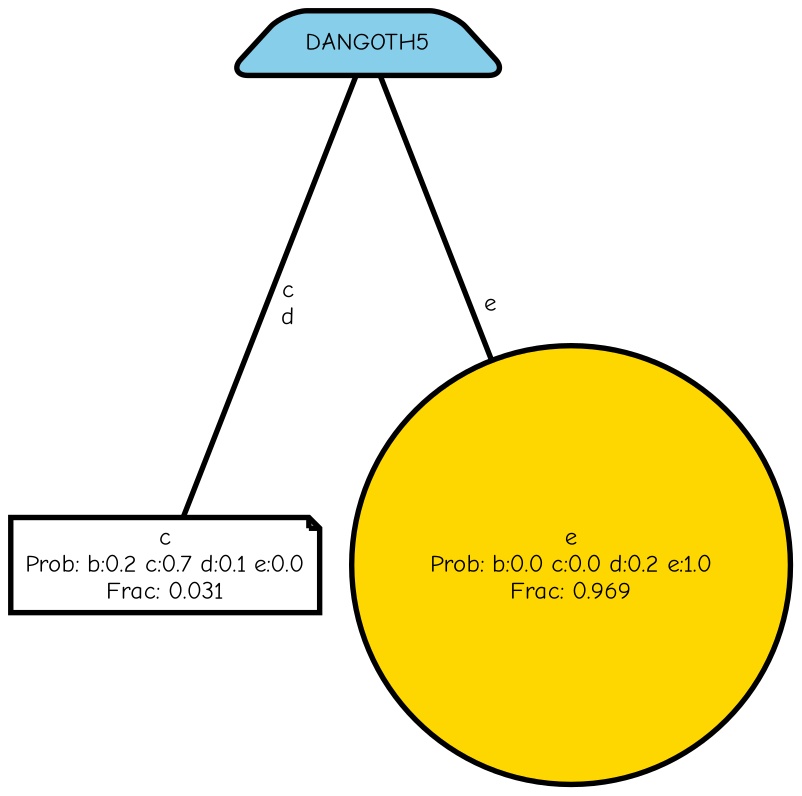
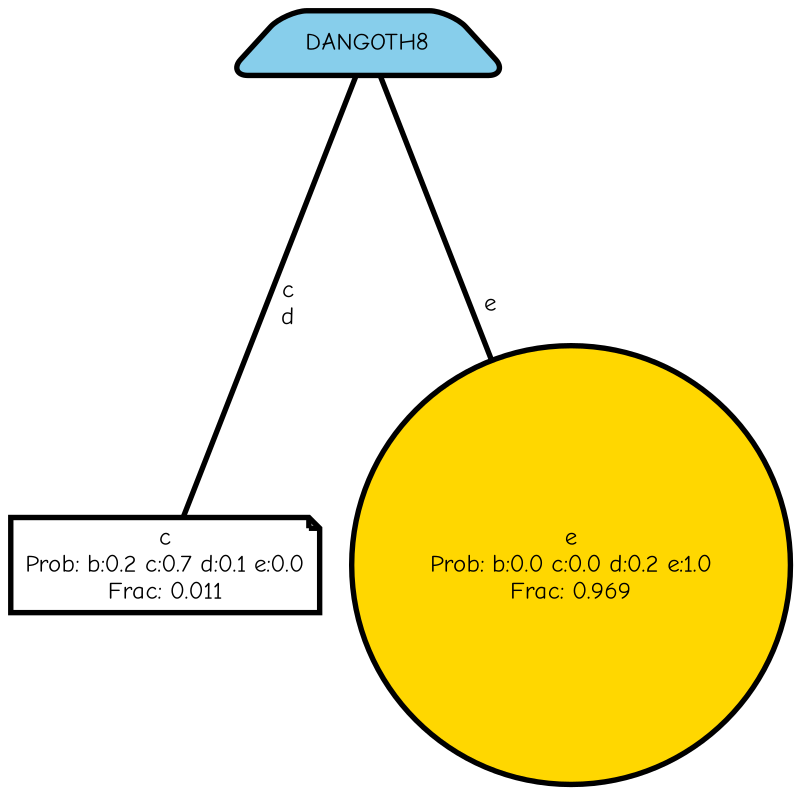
node "DANGOTH5": label "DANGOTH5" -> "DANGOTH8"
node "c Prob: b:0.2 c:0.7 d:0.1 e:0.0 Frac: 0.031": label "c Prob: b:0.2 c:0.7 d:0.1 e:0.0 Frac: 0.031" -> "c Prob: b:0.2 c:0.7 d:0.1 e:0.0 Frac: 0.011"
